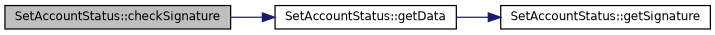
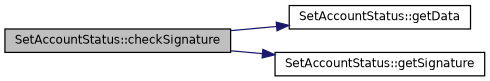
edge "SetAccountStatus::getData" -> "SetAccountStatus::getSignature": now "SetAccountStatus::checkSignature" -> "SetAccountStatus::getSignature"
